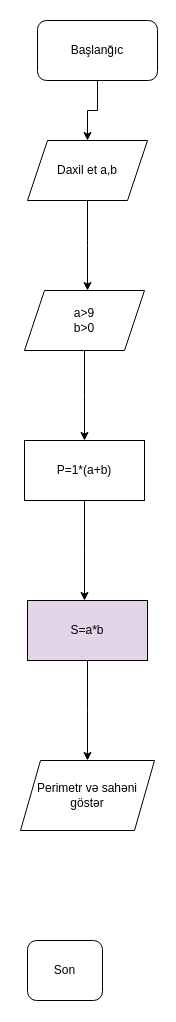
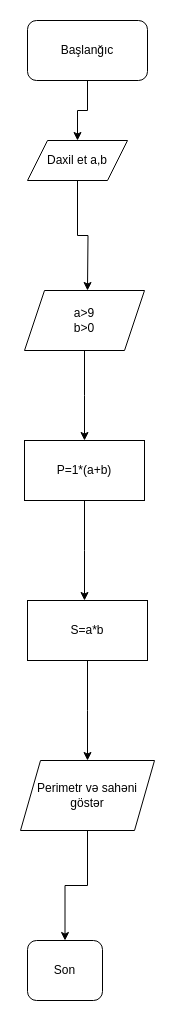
node "Başlanğıc": moved (98, 51) -> (88, 51)
node "Daxil et a,b": size 120x60 -> 100x40
node "S=a*b": fillcolor #e1d5e7 -> #ffffff
edge "Perimetr və sahəni göstər" -> "Son": added
